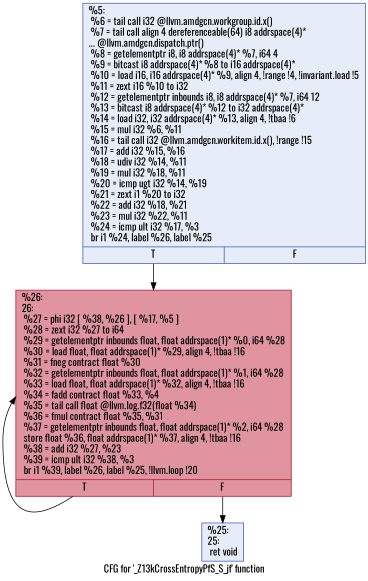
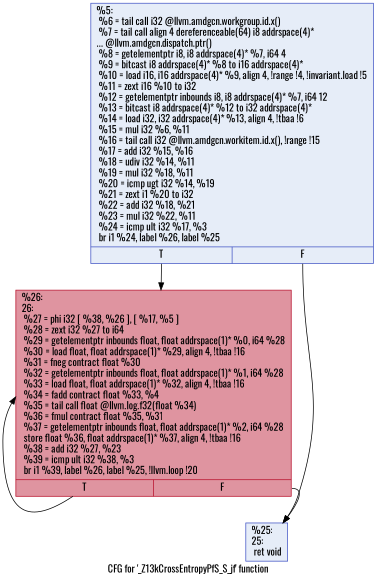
edge "%5:" -> "%25:": added
